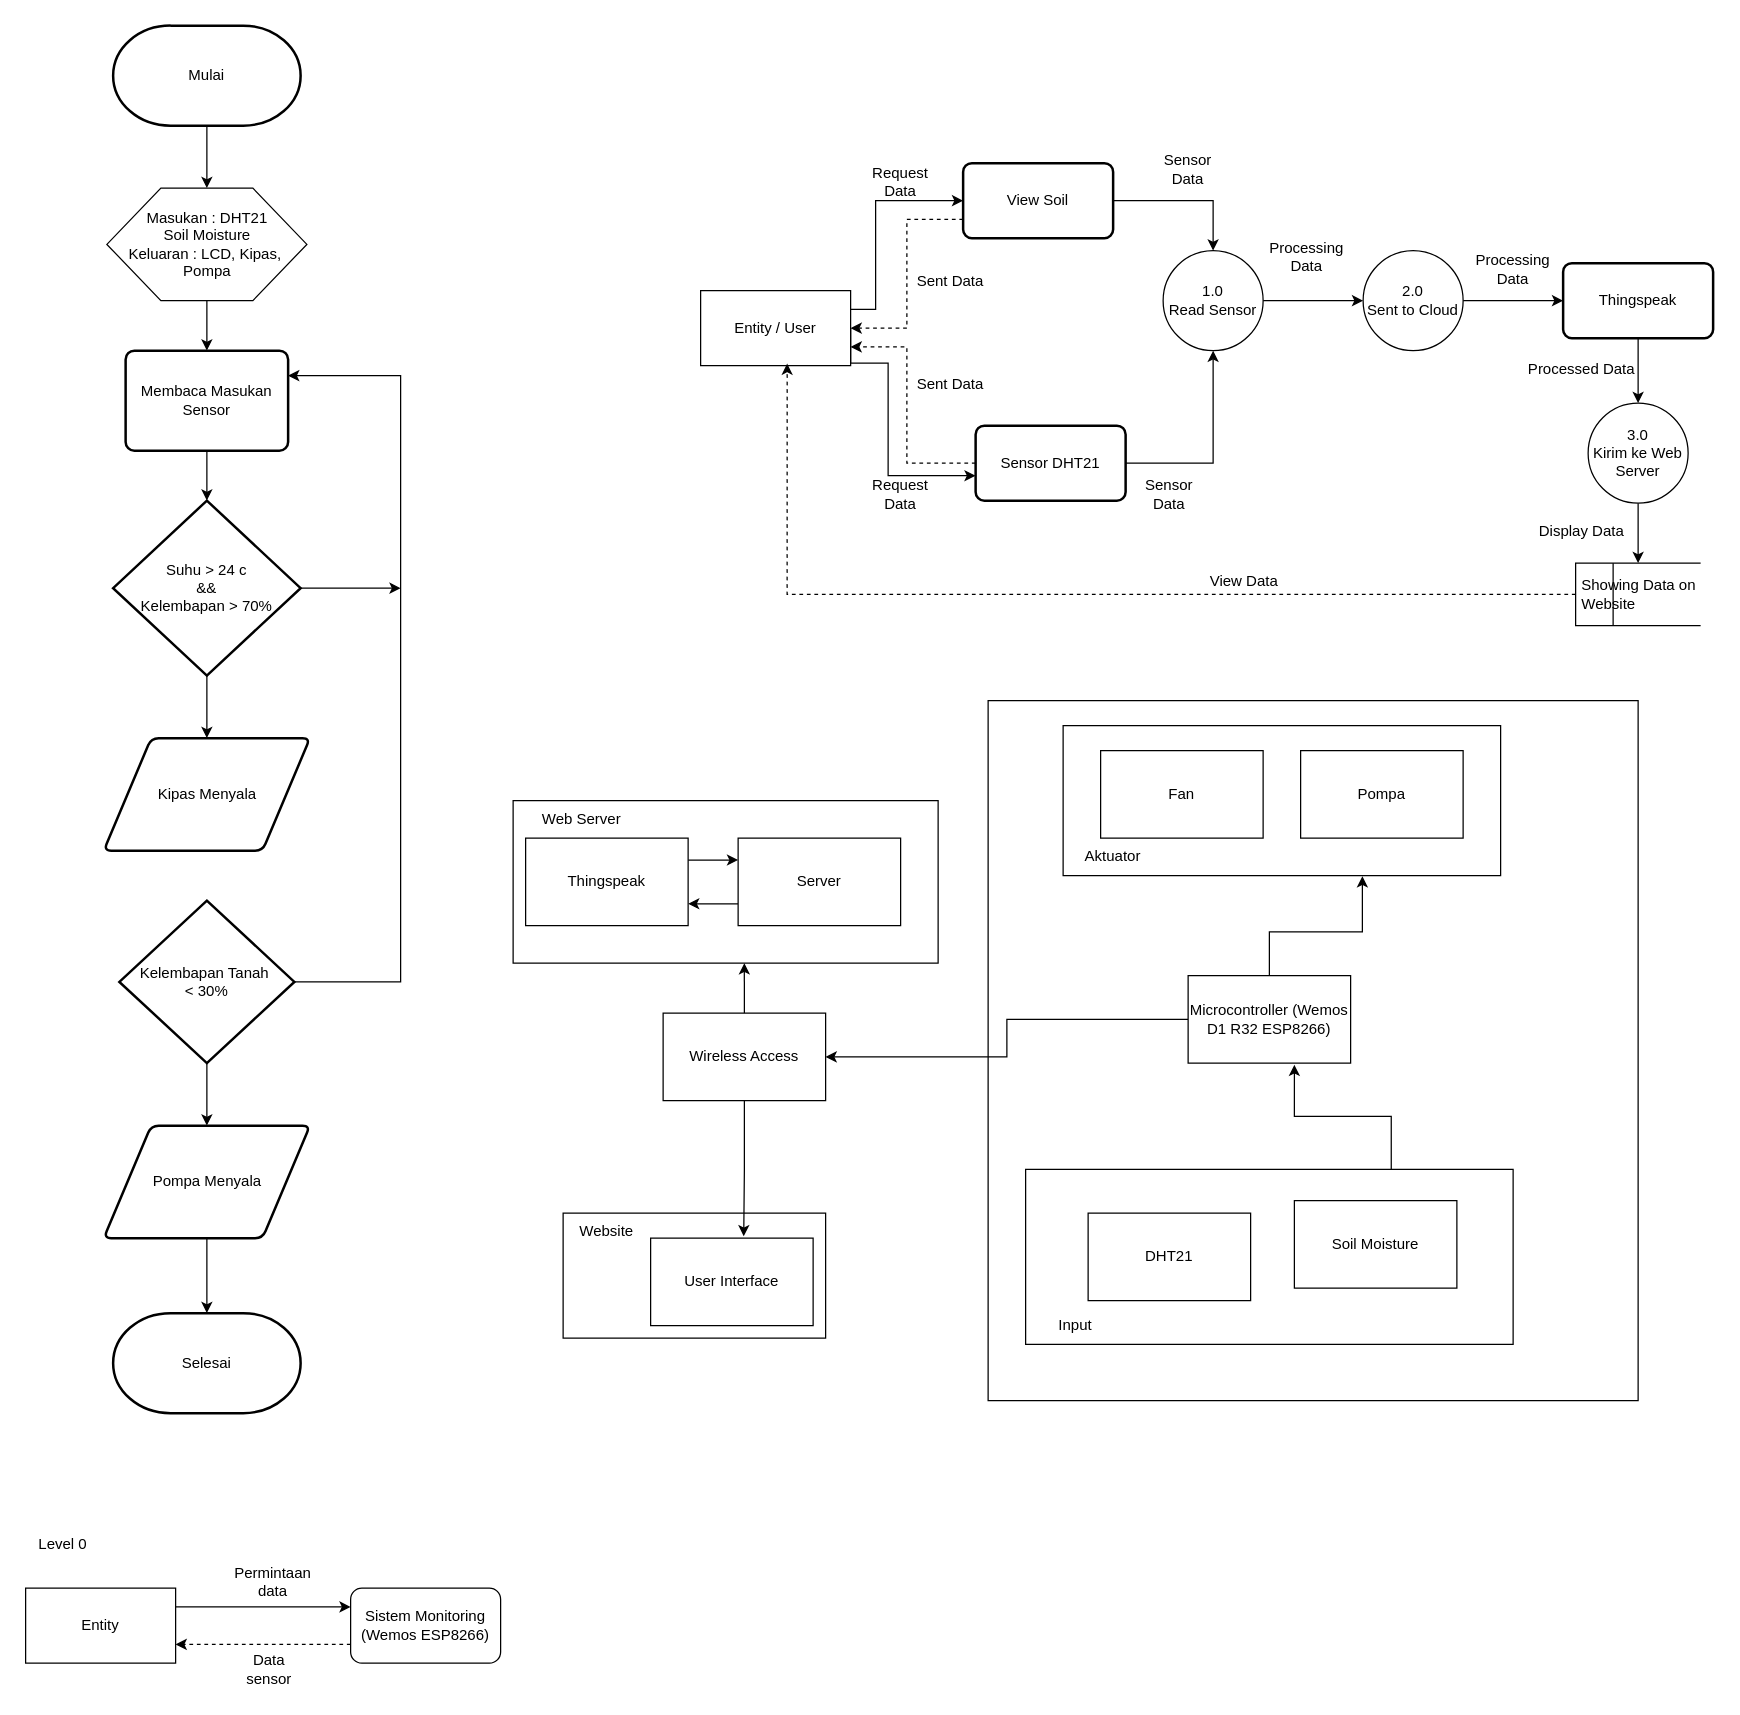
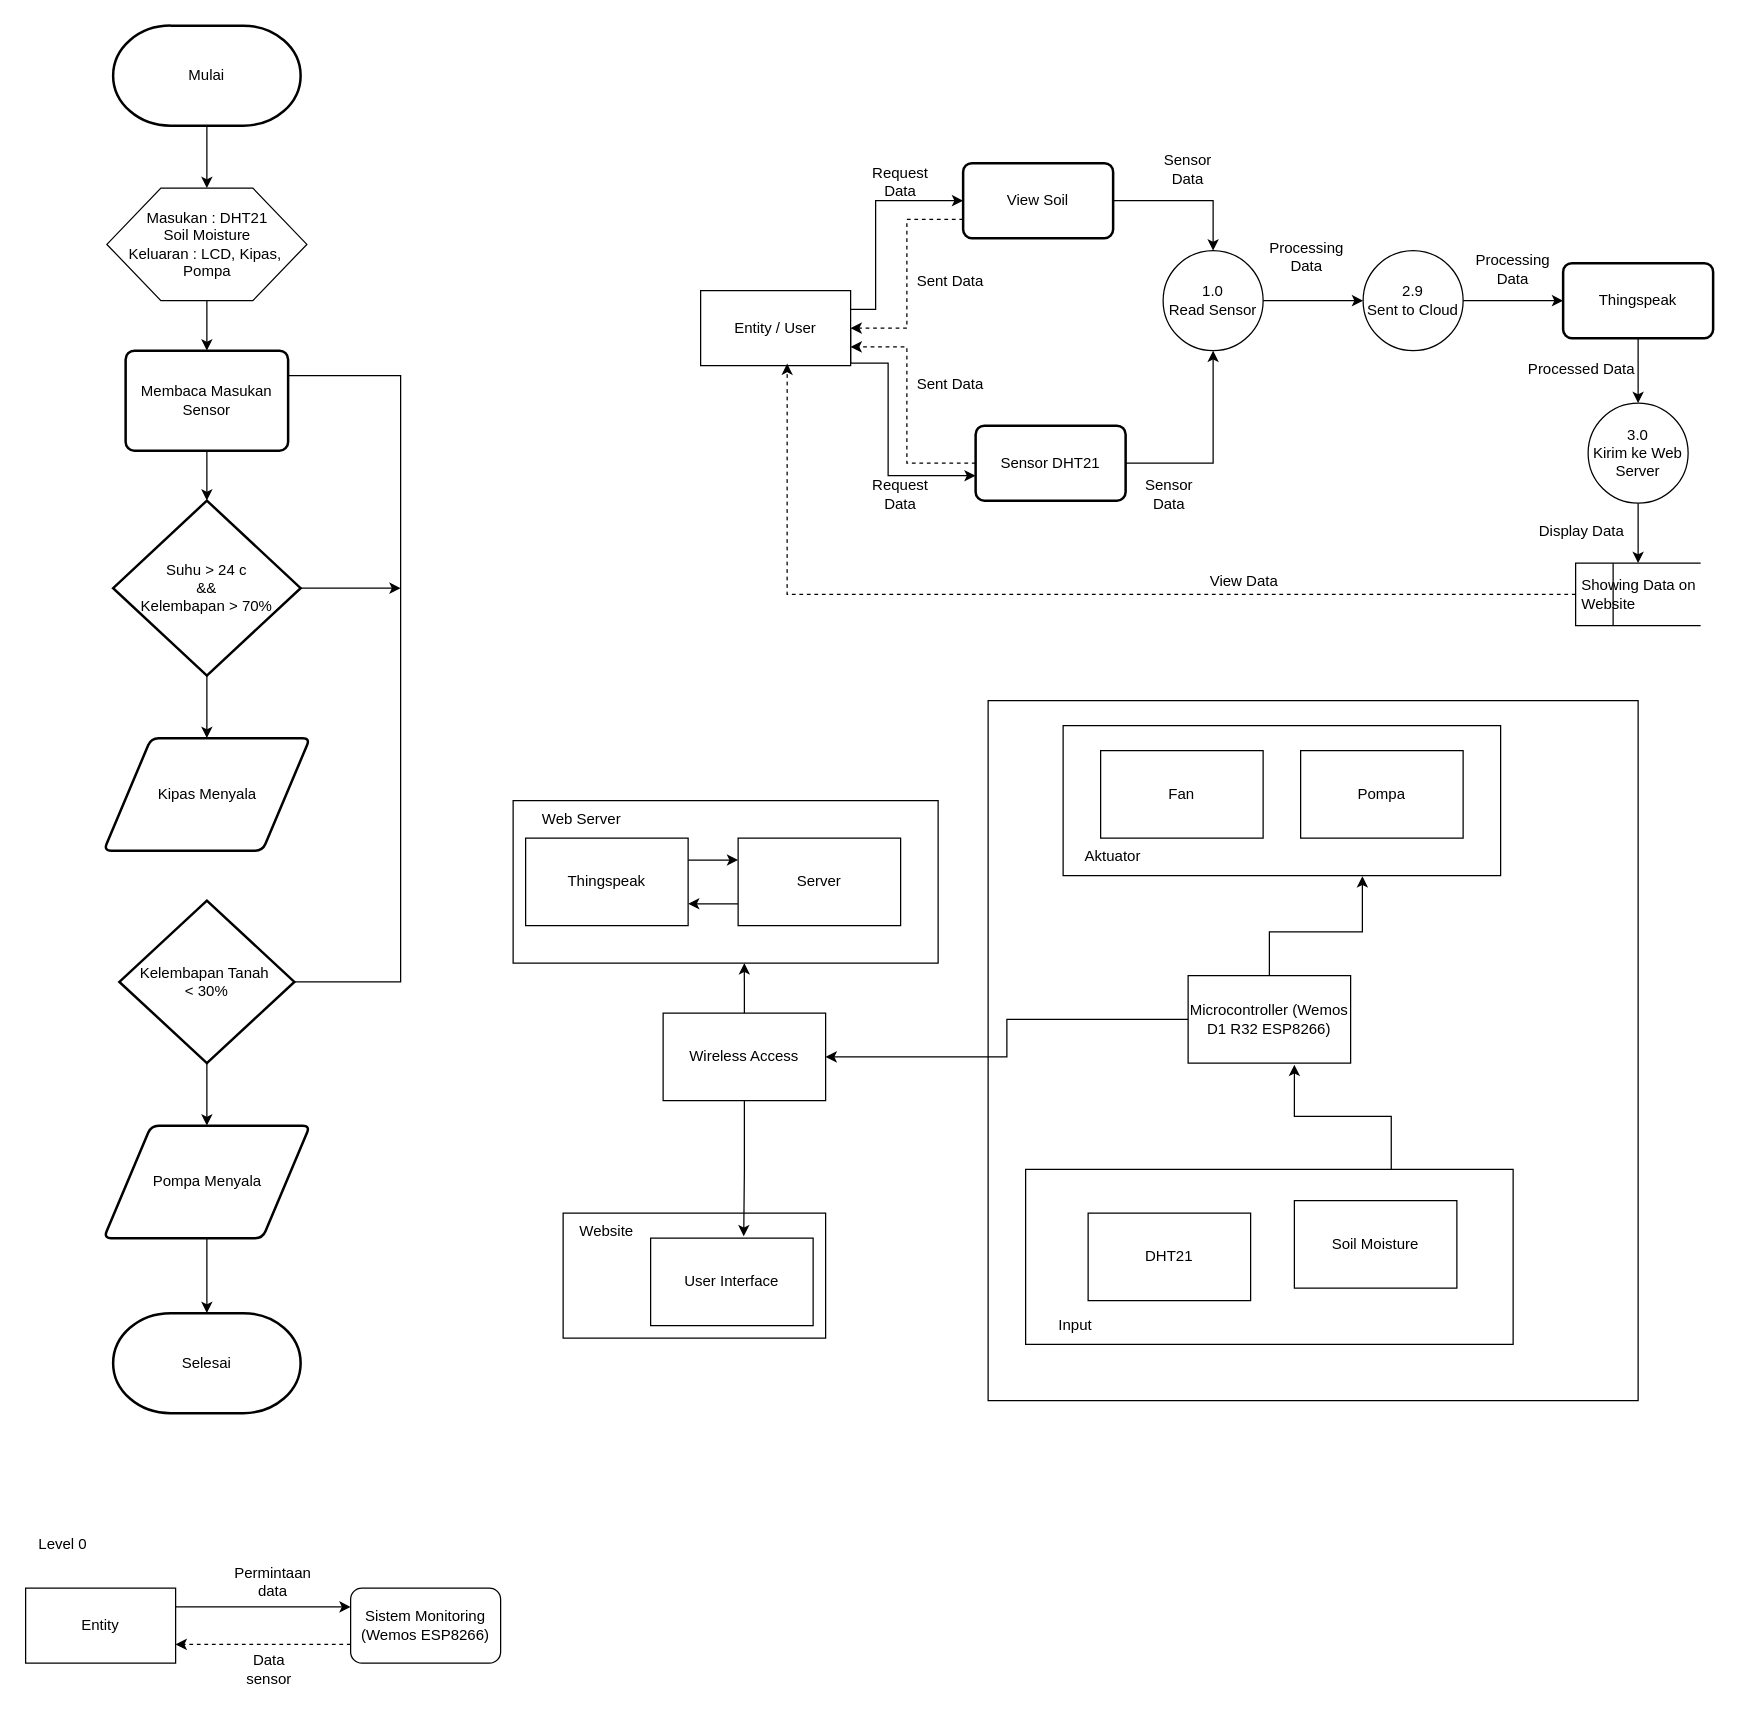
node "2.0 Sent to Cloud": label "2.0 Sent to Cloud" -> "2.9 Sent to Cloud"
edge "Kelembapan Tanah < 30%" -> "Membaca Masukan Sensor": arrowhead classic -> none
